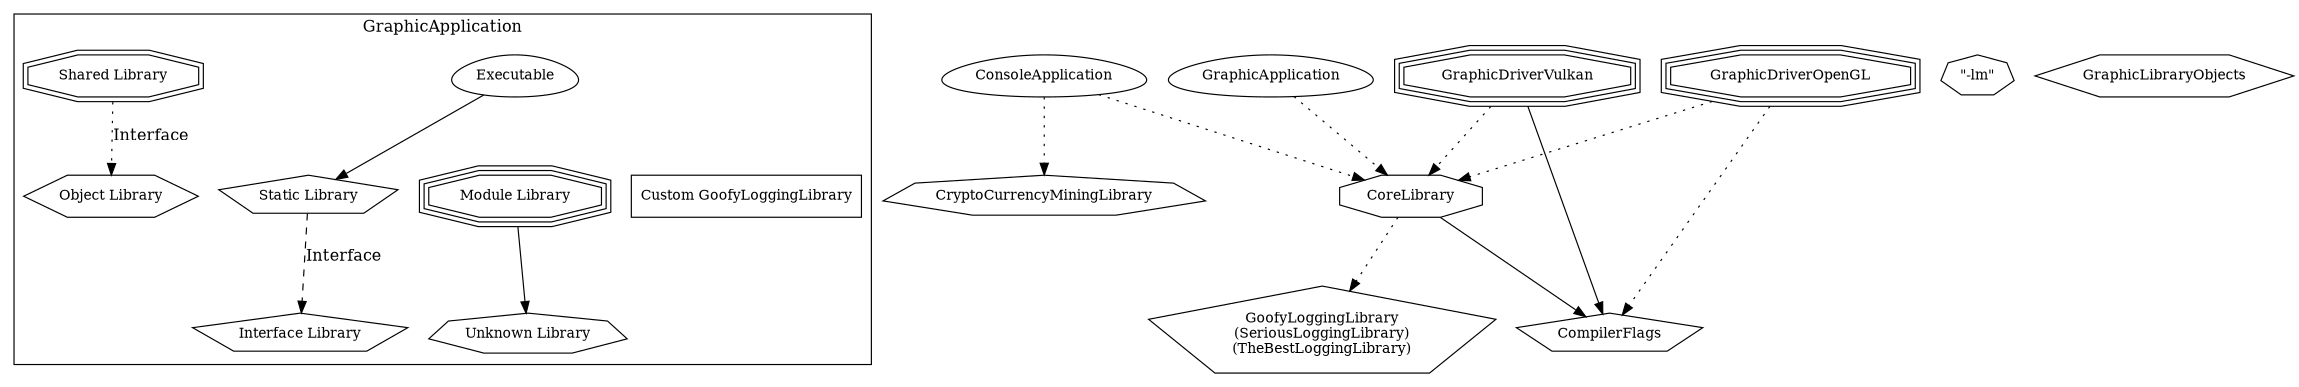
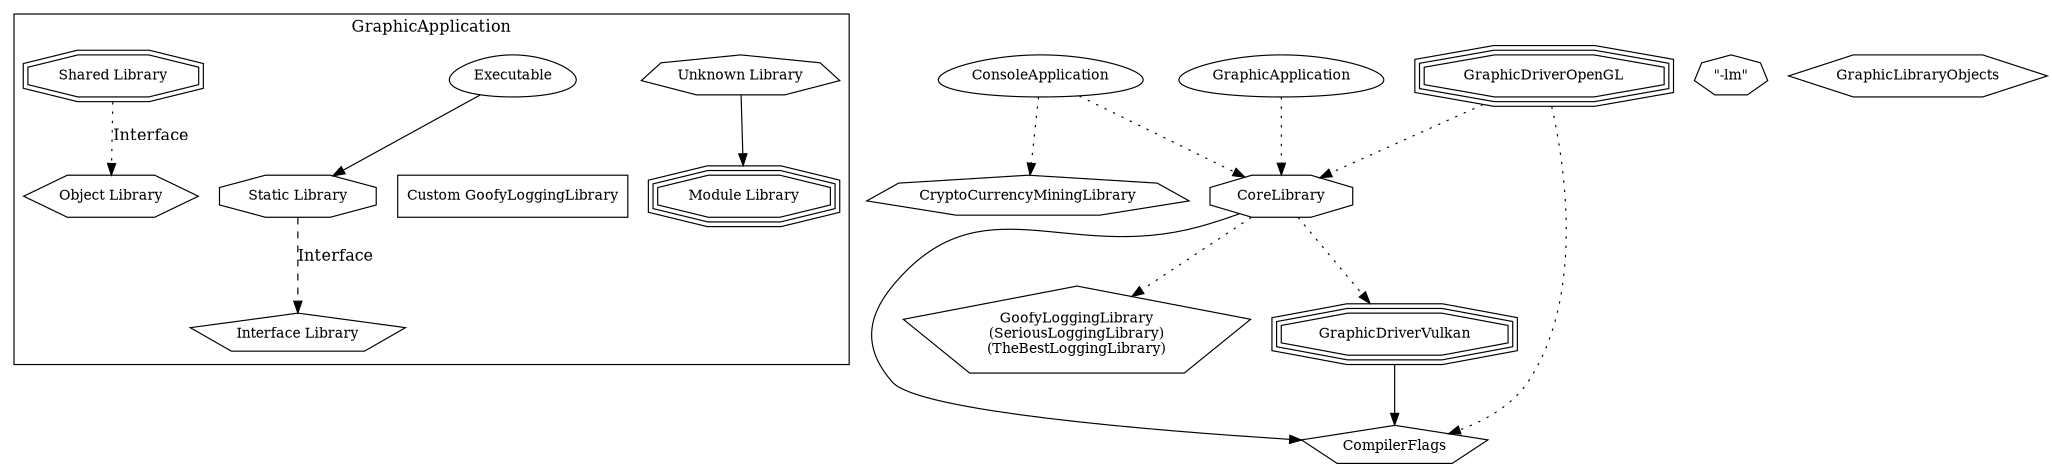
edge "GraphicDriverVulkan" -> "CoreLibrary": reversed
node "Static Library": shape pentagon -> octagon
edge "Module Library" -> "Unknown Library": reversed
